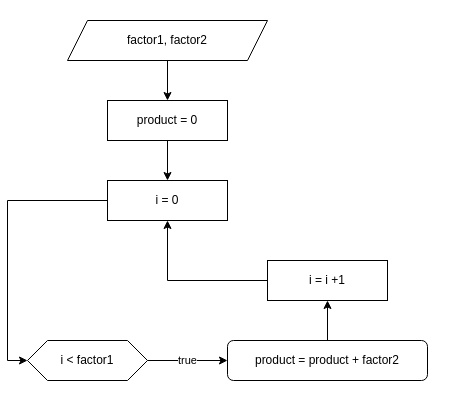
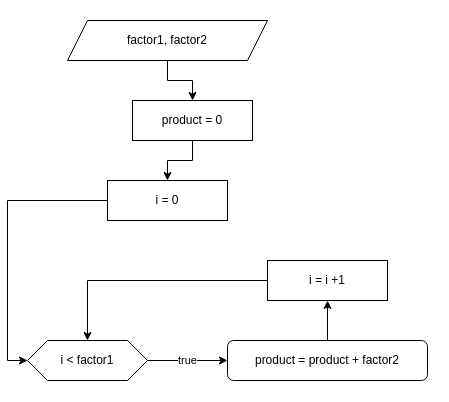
node "product = 0": moved (168, 121) -> (193, 121)
edge "i = i +1" -> "i = 0": now "i = i +1" -> "i < factor1"
